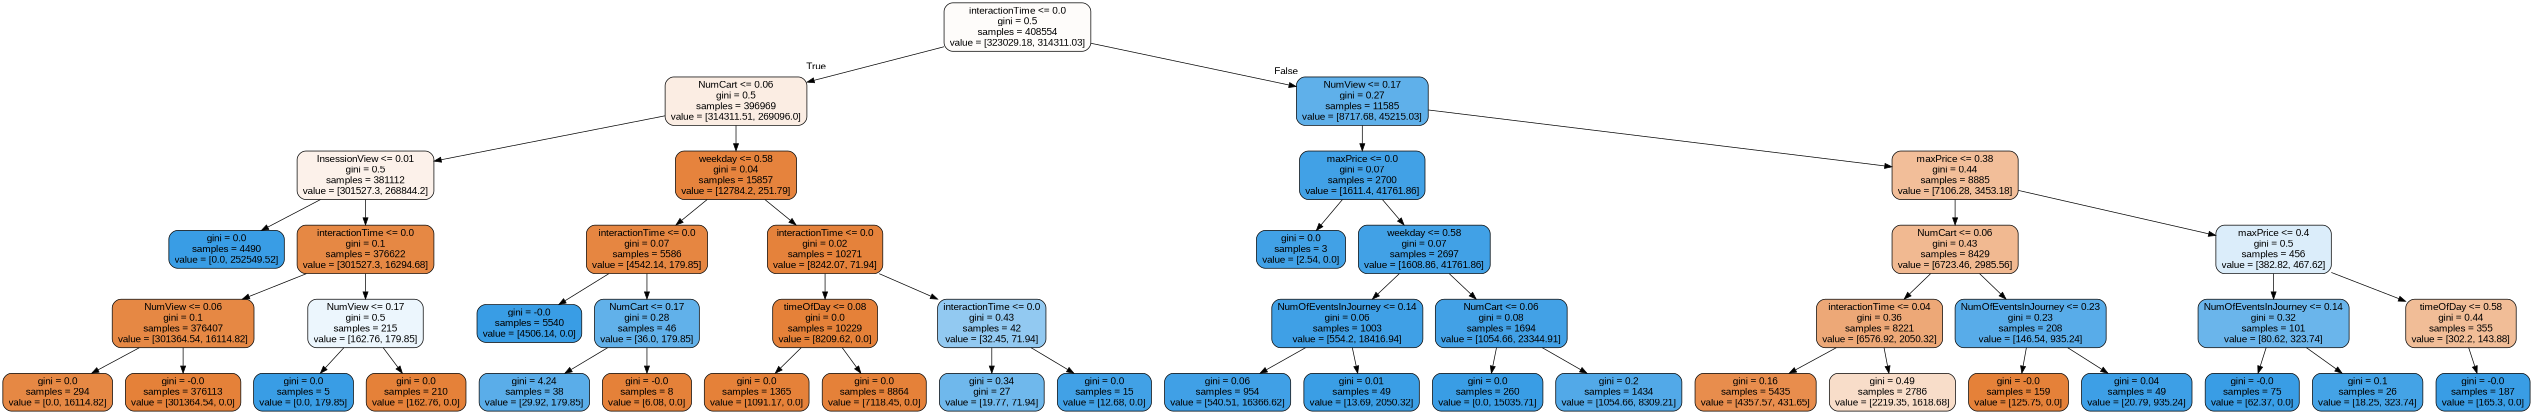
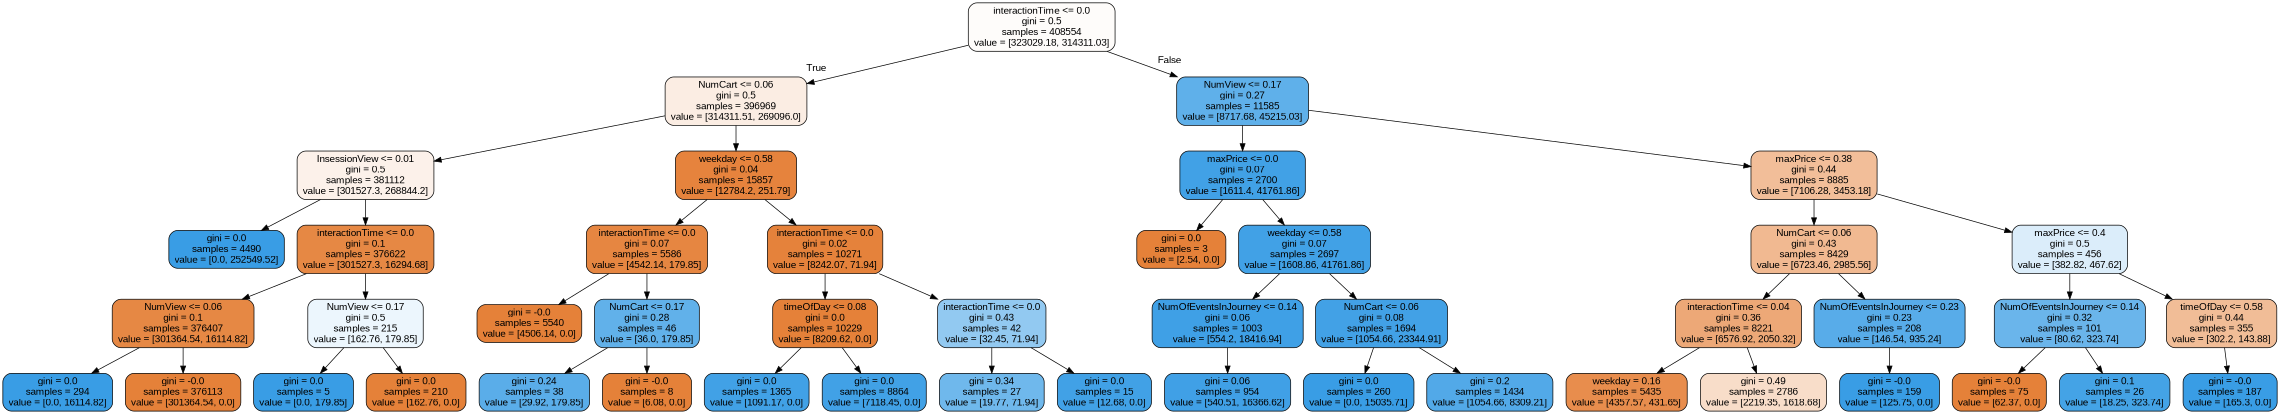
node "gini = 0.0 samples = 3 value = [2.54, 0.0]": fillcolor #41a1e6 -> #e58139
node "gini = -0.0 samples = 5540 value = [4506.14, 0.0]": fillcolor #399de5 -> #e58139
node "gini = 0.0 samples = 294 value = [0.0, 16114.82]": fillcolor #e68844 -> #399de5
node "gini = 4.24 samples = 38 value = [29.92, 179.85]": label "gini = 4.24 samples = 38 value = [29.92, 179.85]" -> "gini = 0.24 samples = 38 value = [29.92, 179.85]"
node "gini = 0.0 samples = 1365 value = [1091.17, 0.0]": fillcolor #e58139 -> #41a1e6
node "gini = 0.0 samples = 8864 value = [7118.45, 0.0]": fillcolor #e58139 -> #41a1e6
node "gini = 0.34 gini = 27 value = [19.77, 71.94]": label "gini = 0.34 gini = 27 value = [19.77, 71.94]" -> "gini = 0.34 samples = 27 value = [19.77, 71.94]"
node "gini = 0.01 samples = 49 value = [13.69, 2050.32]": removed
node "gini = 0.16 samples = 5435 value = [4357.57, 431.65]": label "gini = 0.16 samples = 5435 value = [4357.57, 431.65]" -> "weekday = 0.16 samples = 5435 value = [4357.57, 431.65]"
node "gini = -0.0 samples = 159 value = [125.75, 0.0]": fillcolor #e58139 -> #399de5
node "gini = 0.04 samples = 49 value = [20.79, 935.24]": removed
node "gini = -0.0 samples = 75 value = [62.37, 0.0]": fillcolor #399de5 -> #e58139
